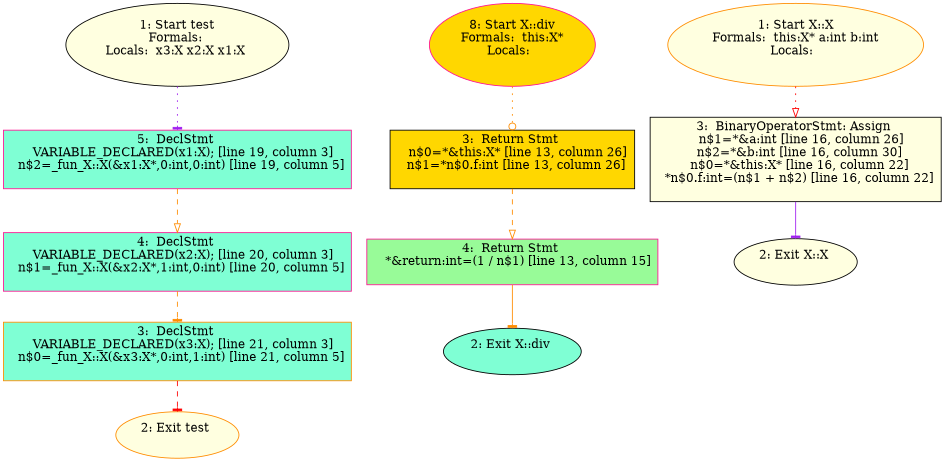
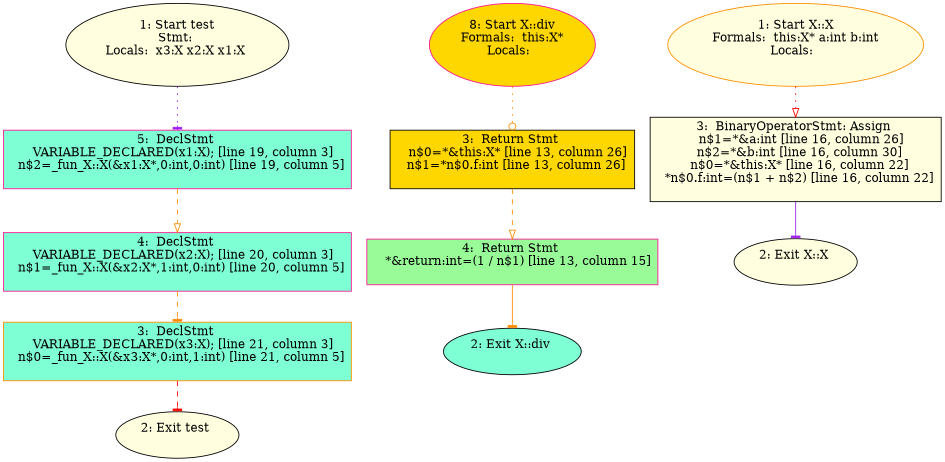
node "1: Start test Formals: Locals:  x3:X x2:X x1:X": label "1: Start test Formals: Locals:  x3:X x2:X x1:X" -> "1: Start test Stmt: Locals:  x3:X x2:X x1:X"
node "2: Exit test": color darkorange -> black
